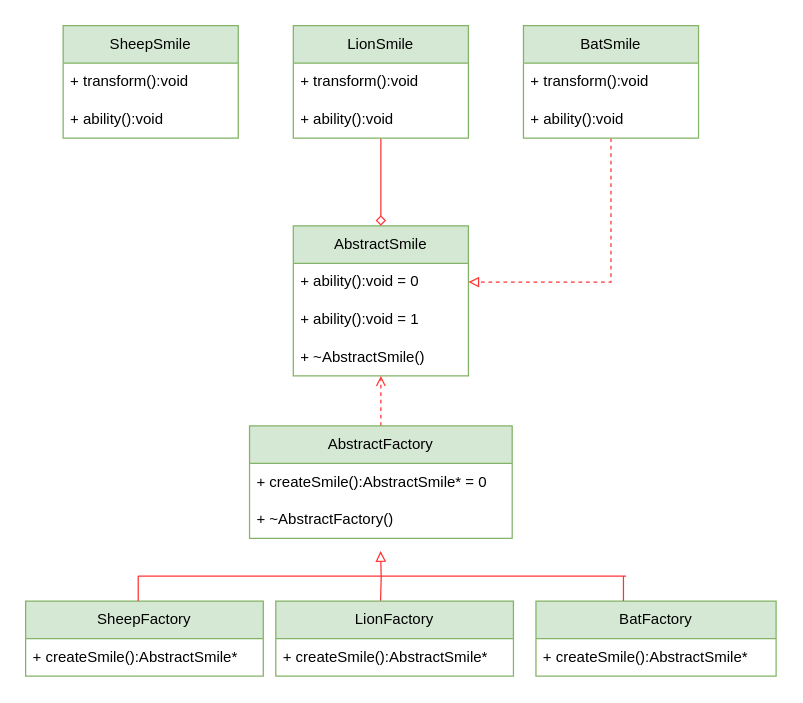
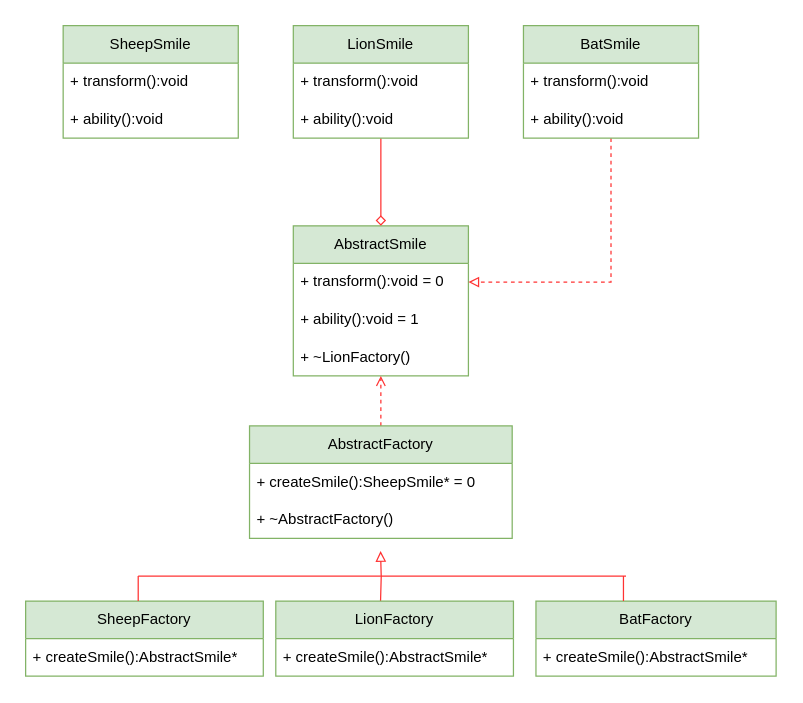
node "+ ability():void = 0": label "+ ability():void = 0" -> "+ transform():void = 0"
node "+ ~AbstractSmile()": label "+ ~AbstractSmile()" -> "+ ~LionFactory()"
node "+ createSmile():AbstractSmile* = 0": label "+ createSmile():AbstractSmile* = 0" -> "+ createSmile():SheepSmile* = 0"
